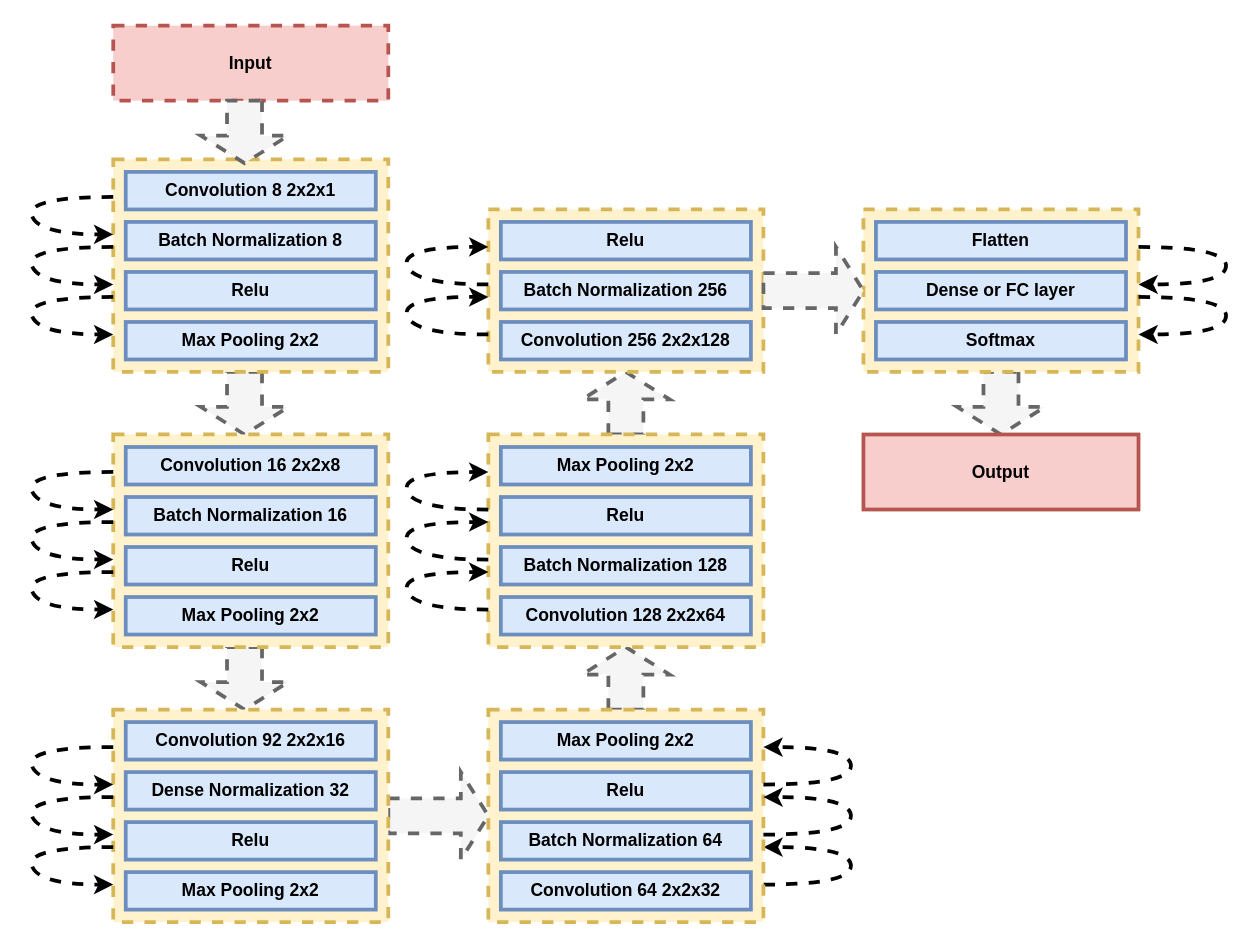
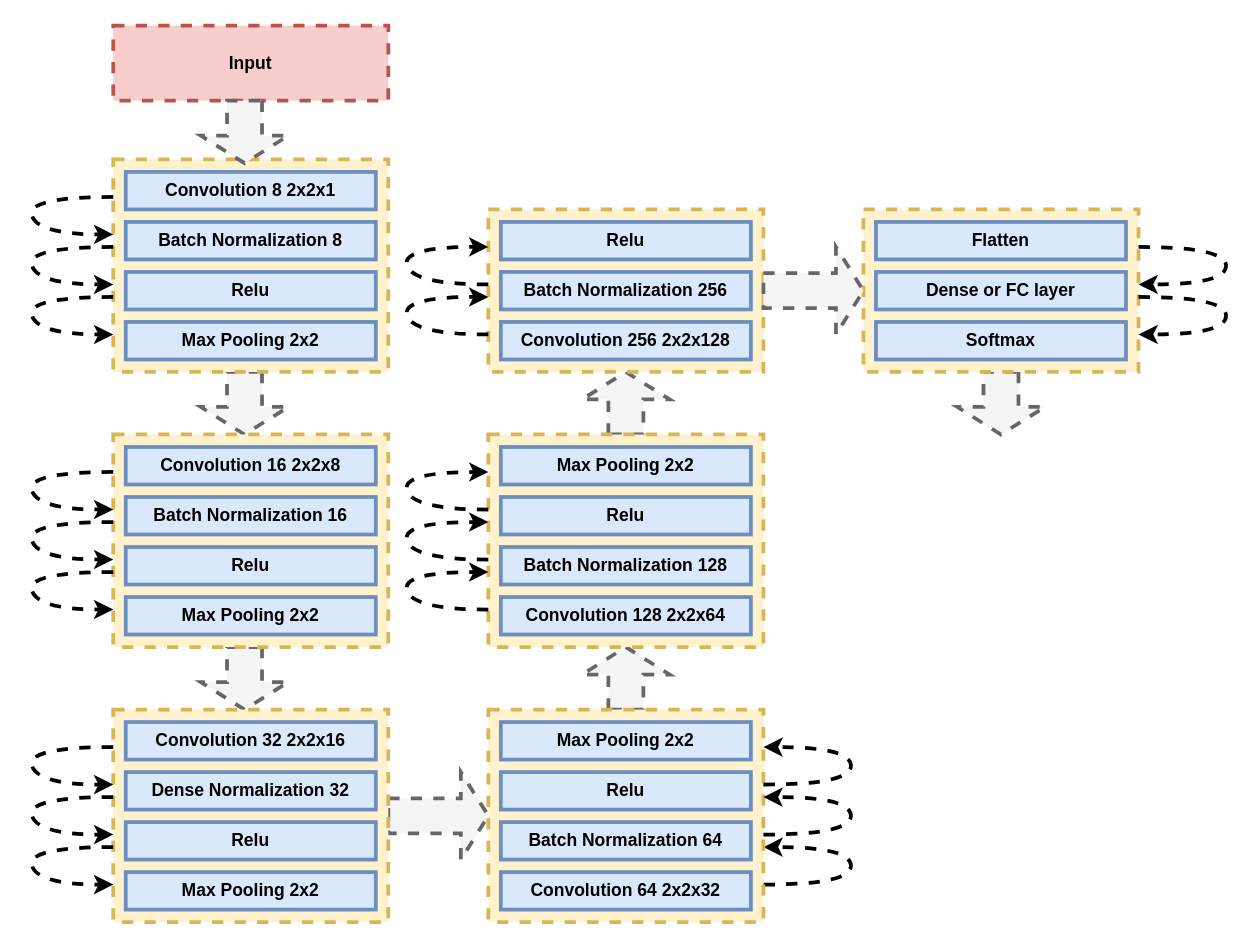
node "Output": removed
node "Convolution 92 2x2x16": label "Convolution 92 2x2x16" -> "Convolution 32 2x2x16"
